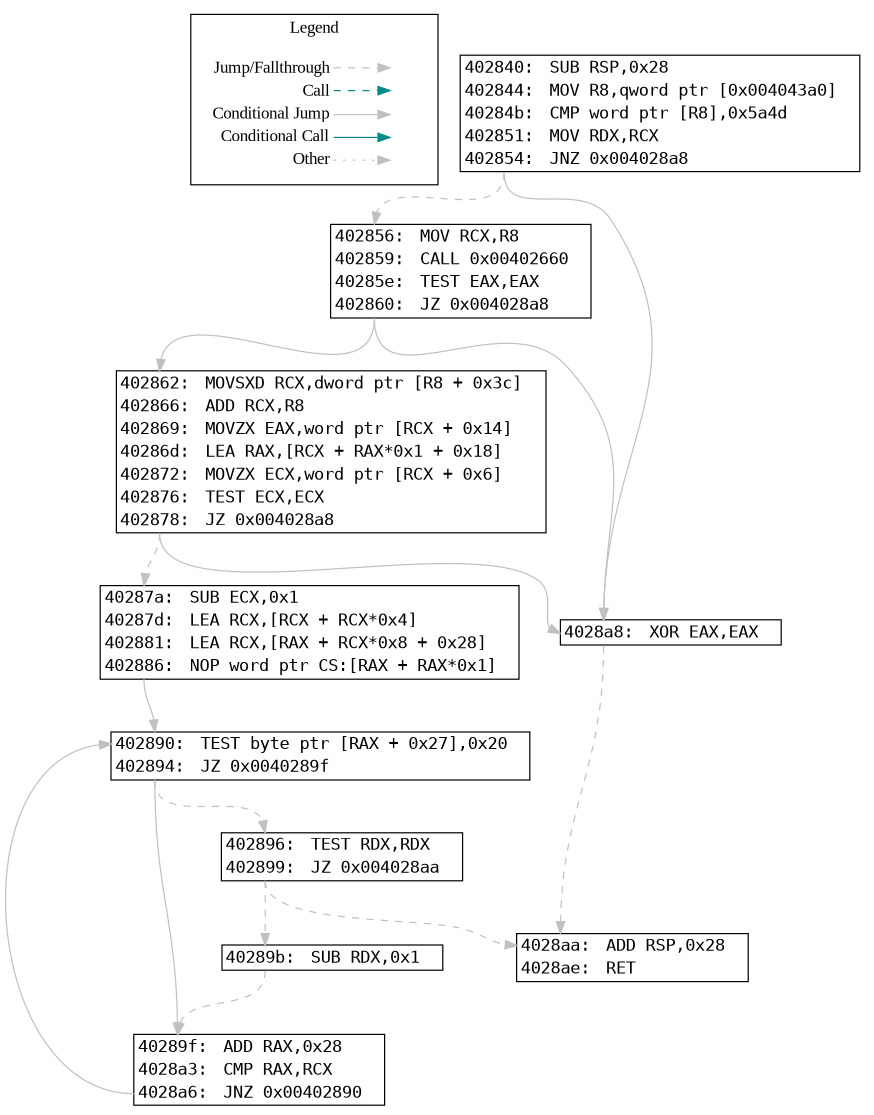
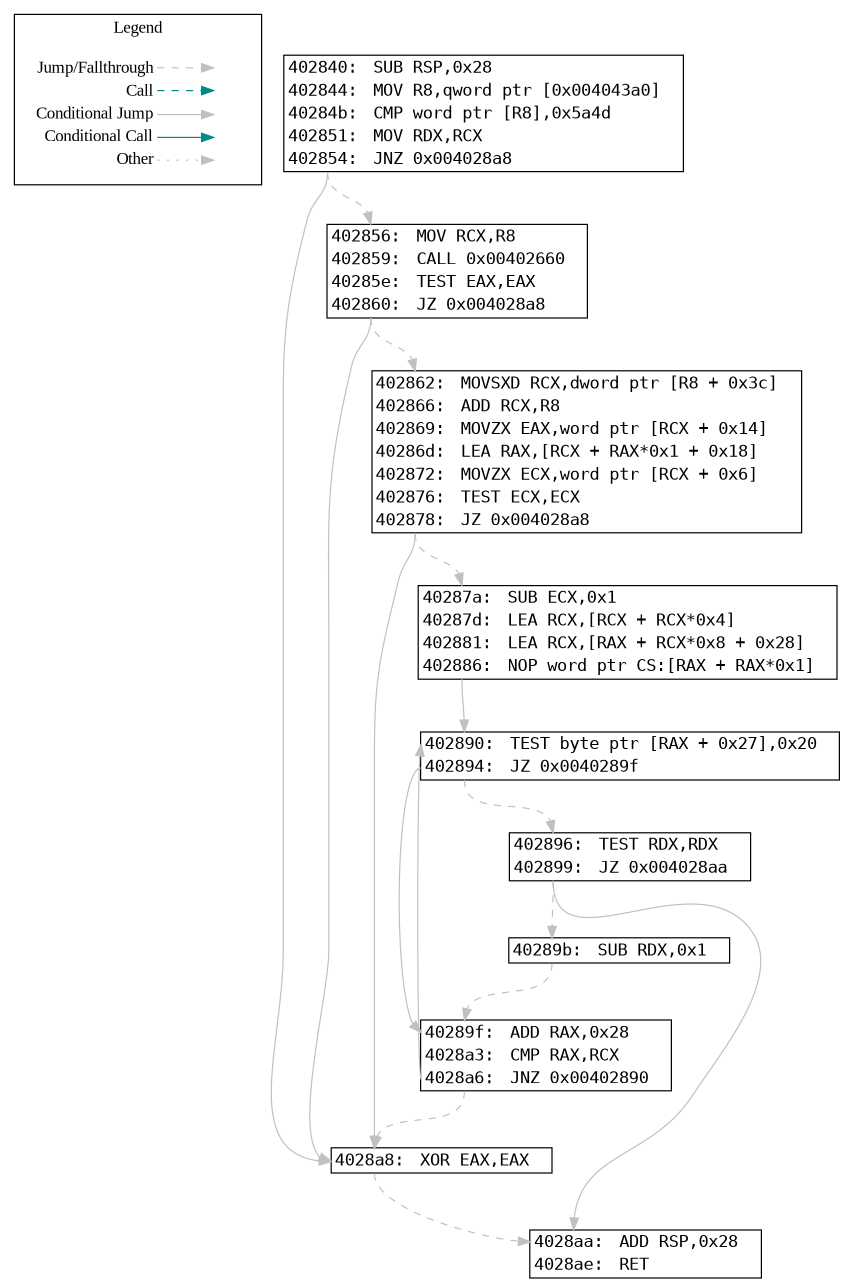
edge "402856:" -> "402862:": style solid -> dashed
edge "402896:" -> "4028aa:": style dashed -> solid
edge "40289f:" -> "4028a8:": added
